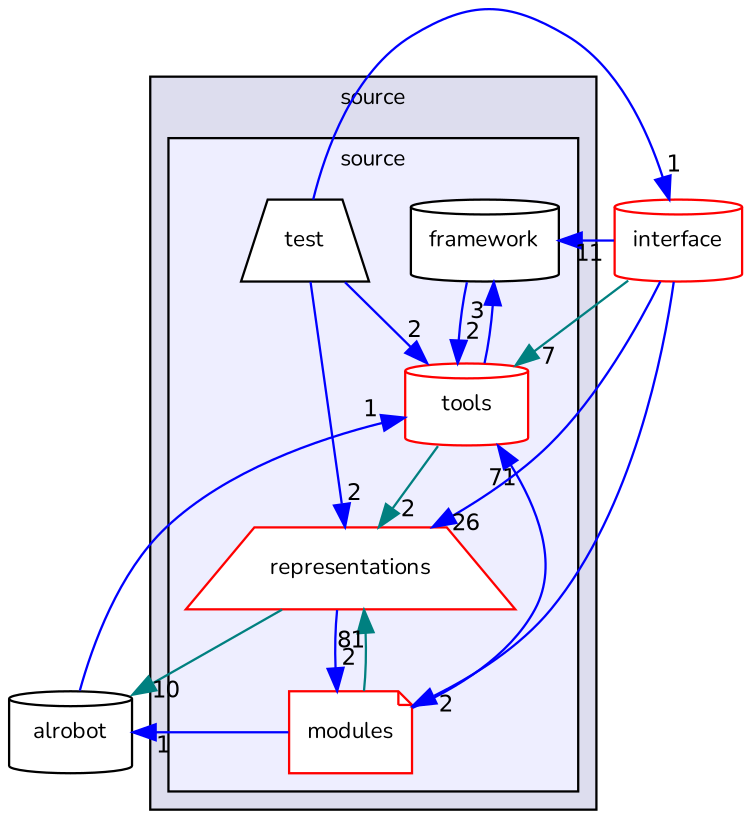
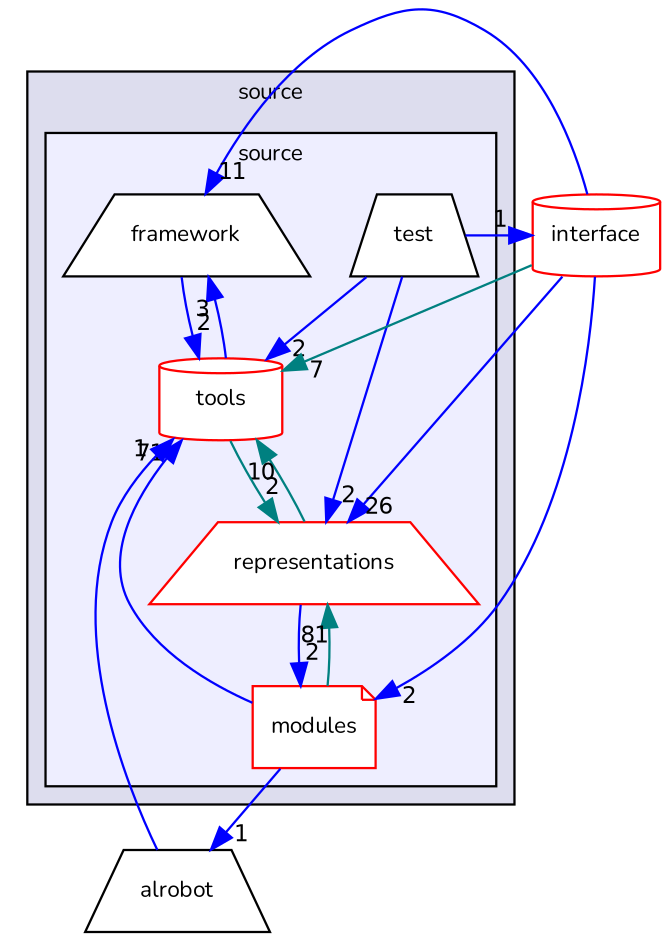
node "framework": shape cylinder -> trapezium
edge "representations" -> "alrobot": now "representations" -> "tools"
node "alrobot": shape cylinder -> trapezium
